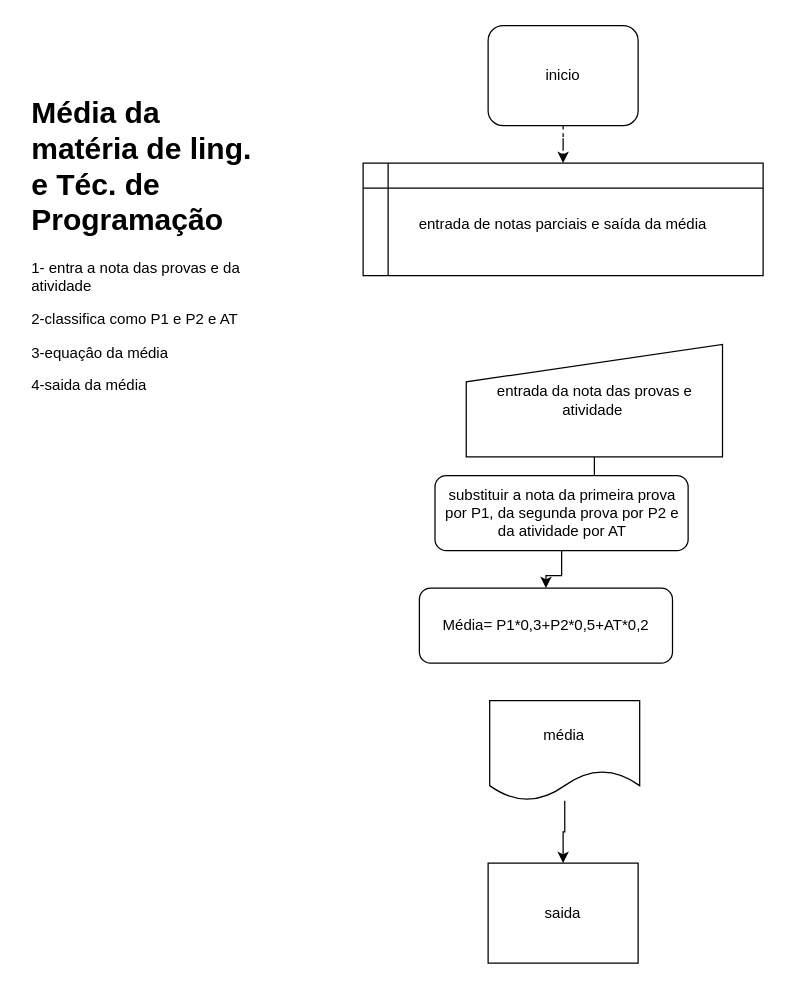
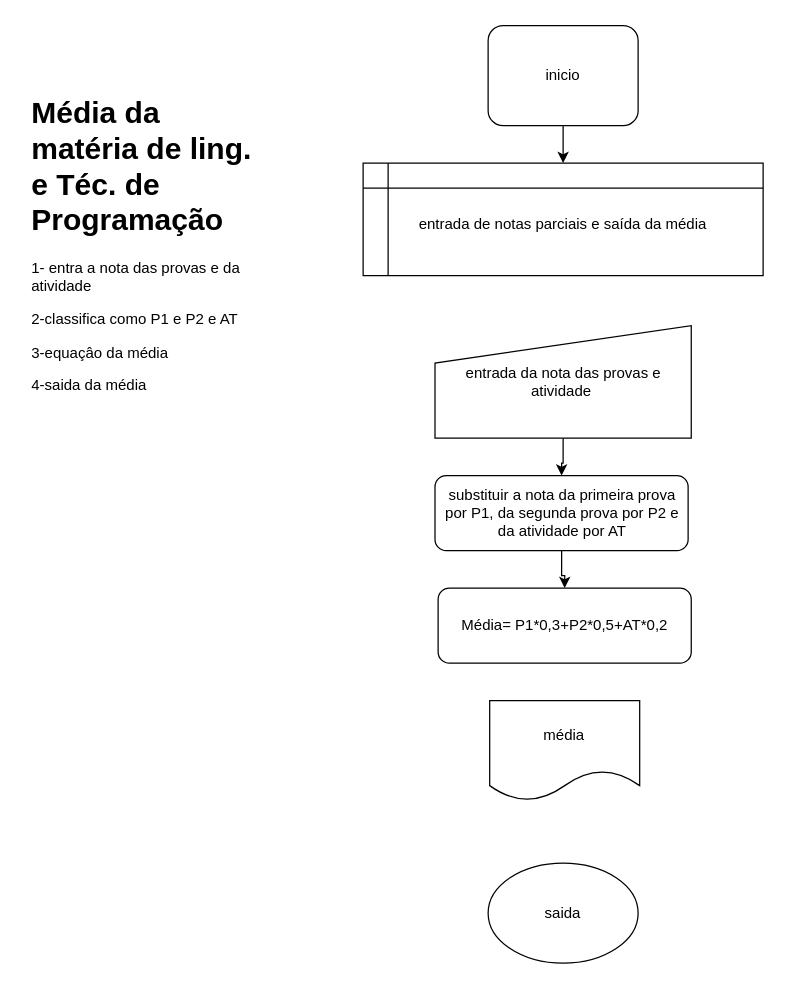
edge "inicio" -> "entrada de notas parciais e saída da média": style dashed -> solid
node "entrada da nota das provas e atividade": moved (594, 401) -> (563, 382)
node "Média= P1*0,3+P2*0,5+AT*0,2": moved (546, 626) -> (565, 626)
edge "média" -> "saida": removed
node "saida": shape rectangle -> ellipse
